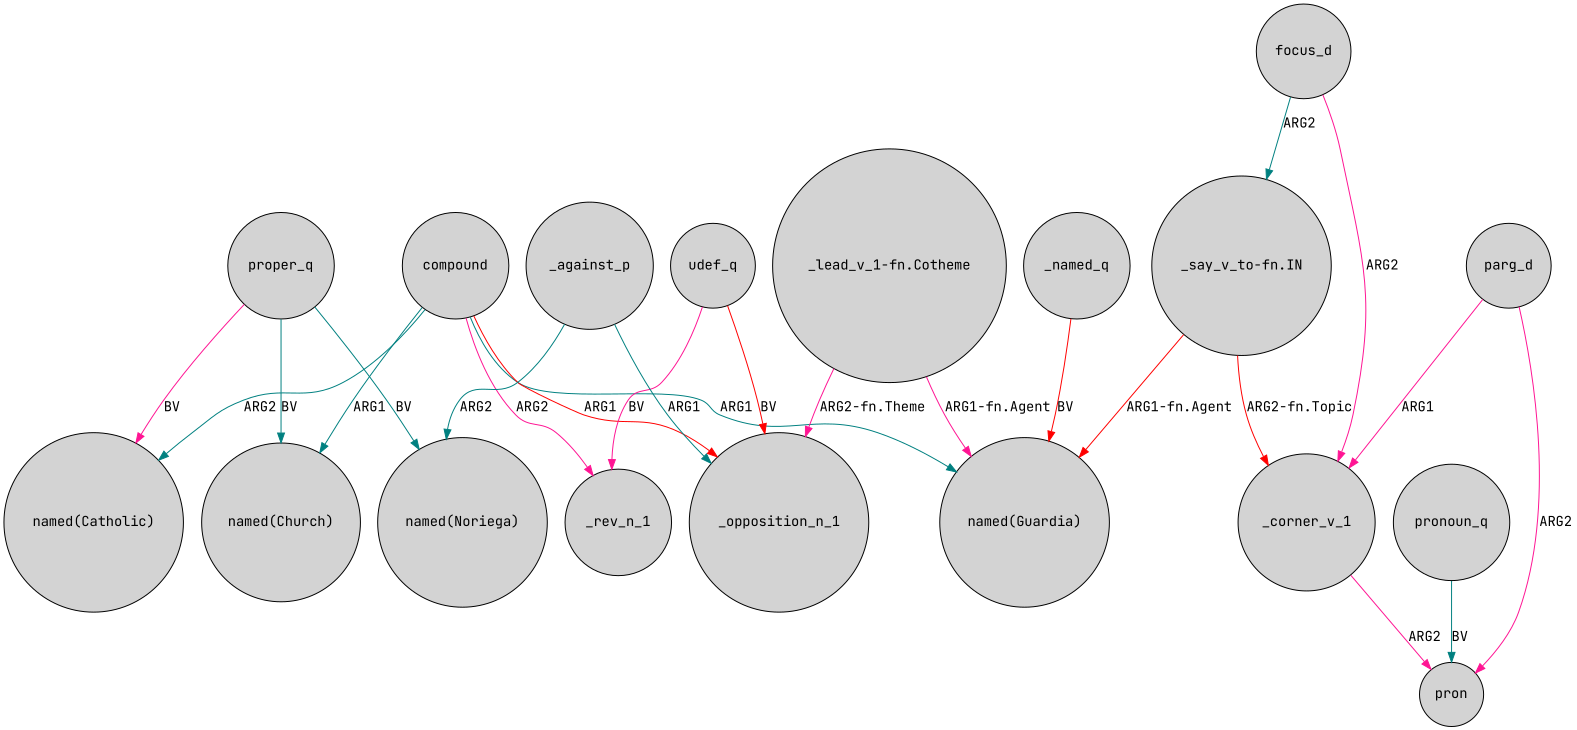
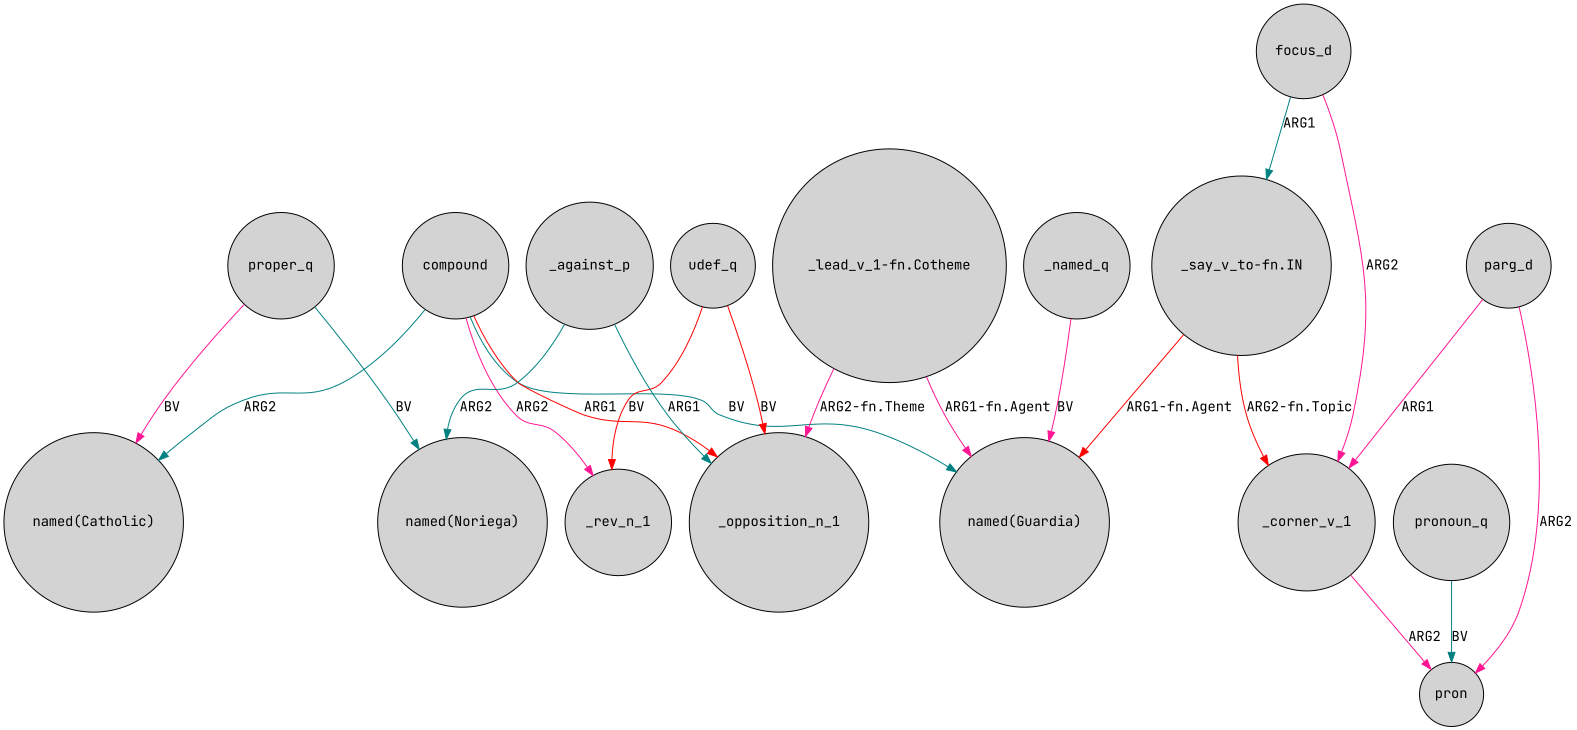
edge "focus_d" -> "_say_v_to-fn.IN": label "ARG2" -> "ARG1"
edge "_named_q" -> "named(Guardia)": color red -> deeppink
edge "udef_q" -> "_rev_n_1": color deeppink -> red
edge "compound" -> "named(Guardia)": label "ARG1" -> "BV"
node "named(Church)": removed
